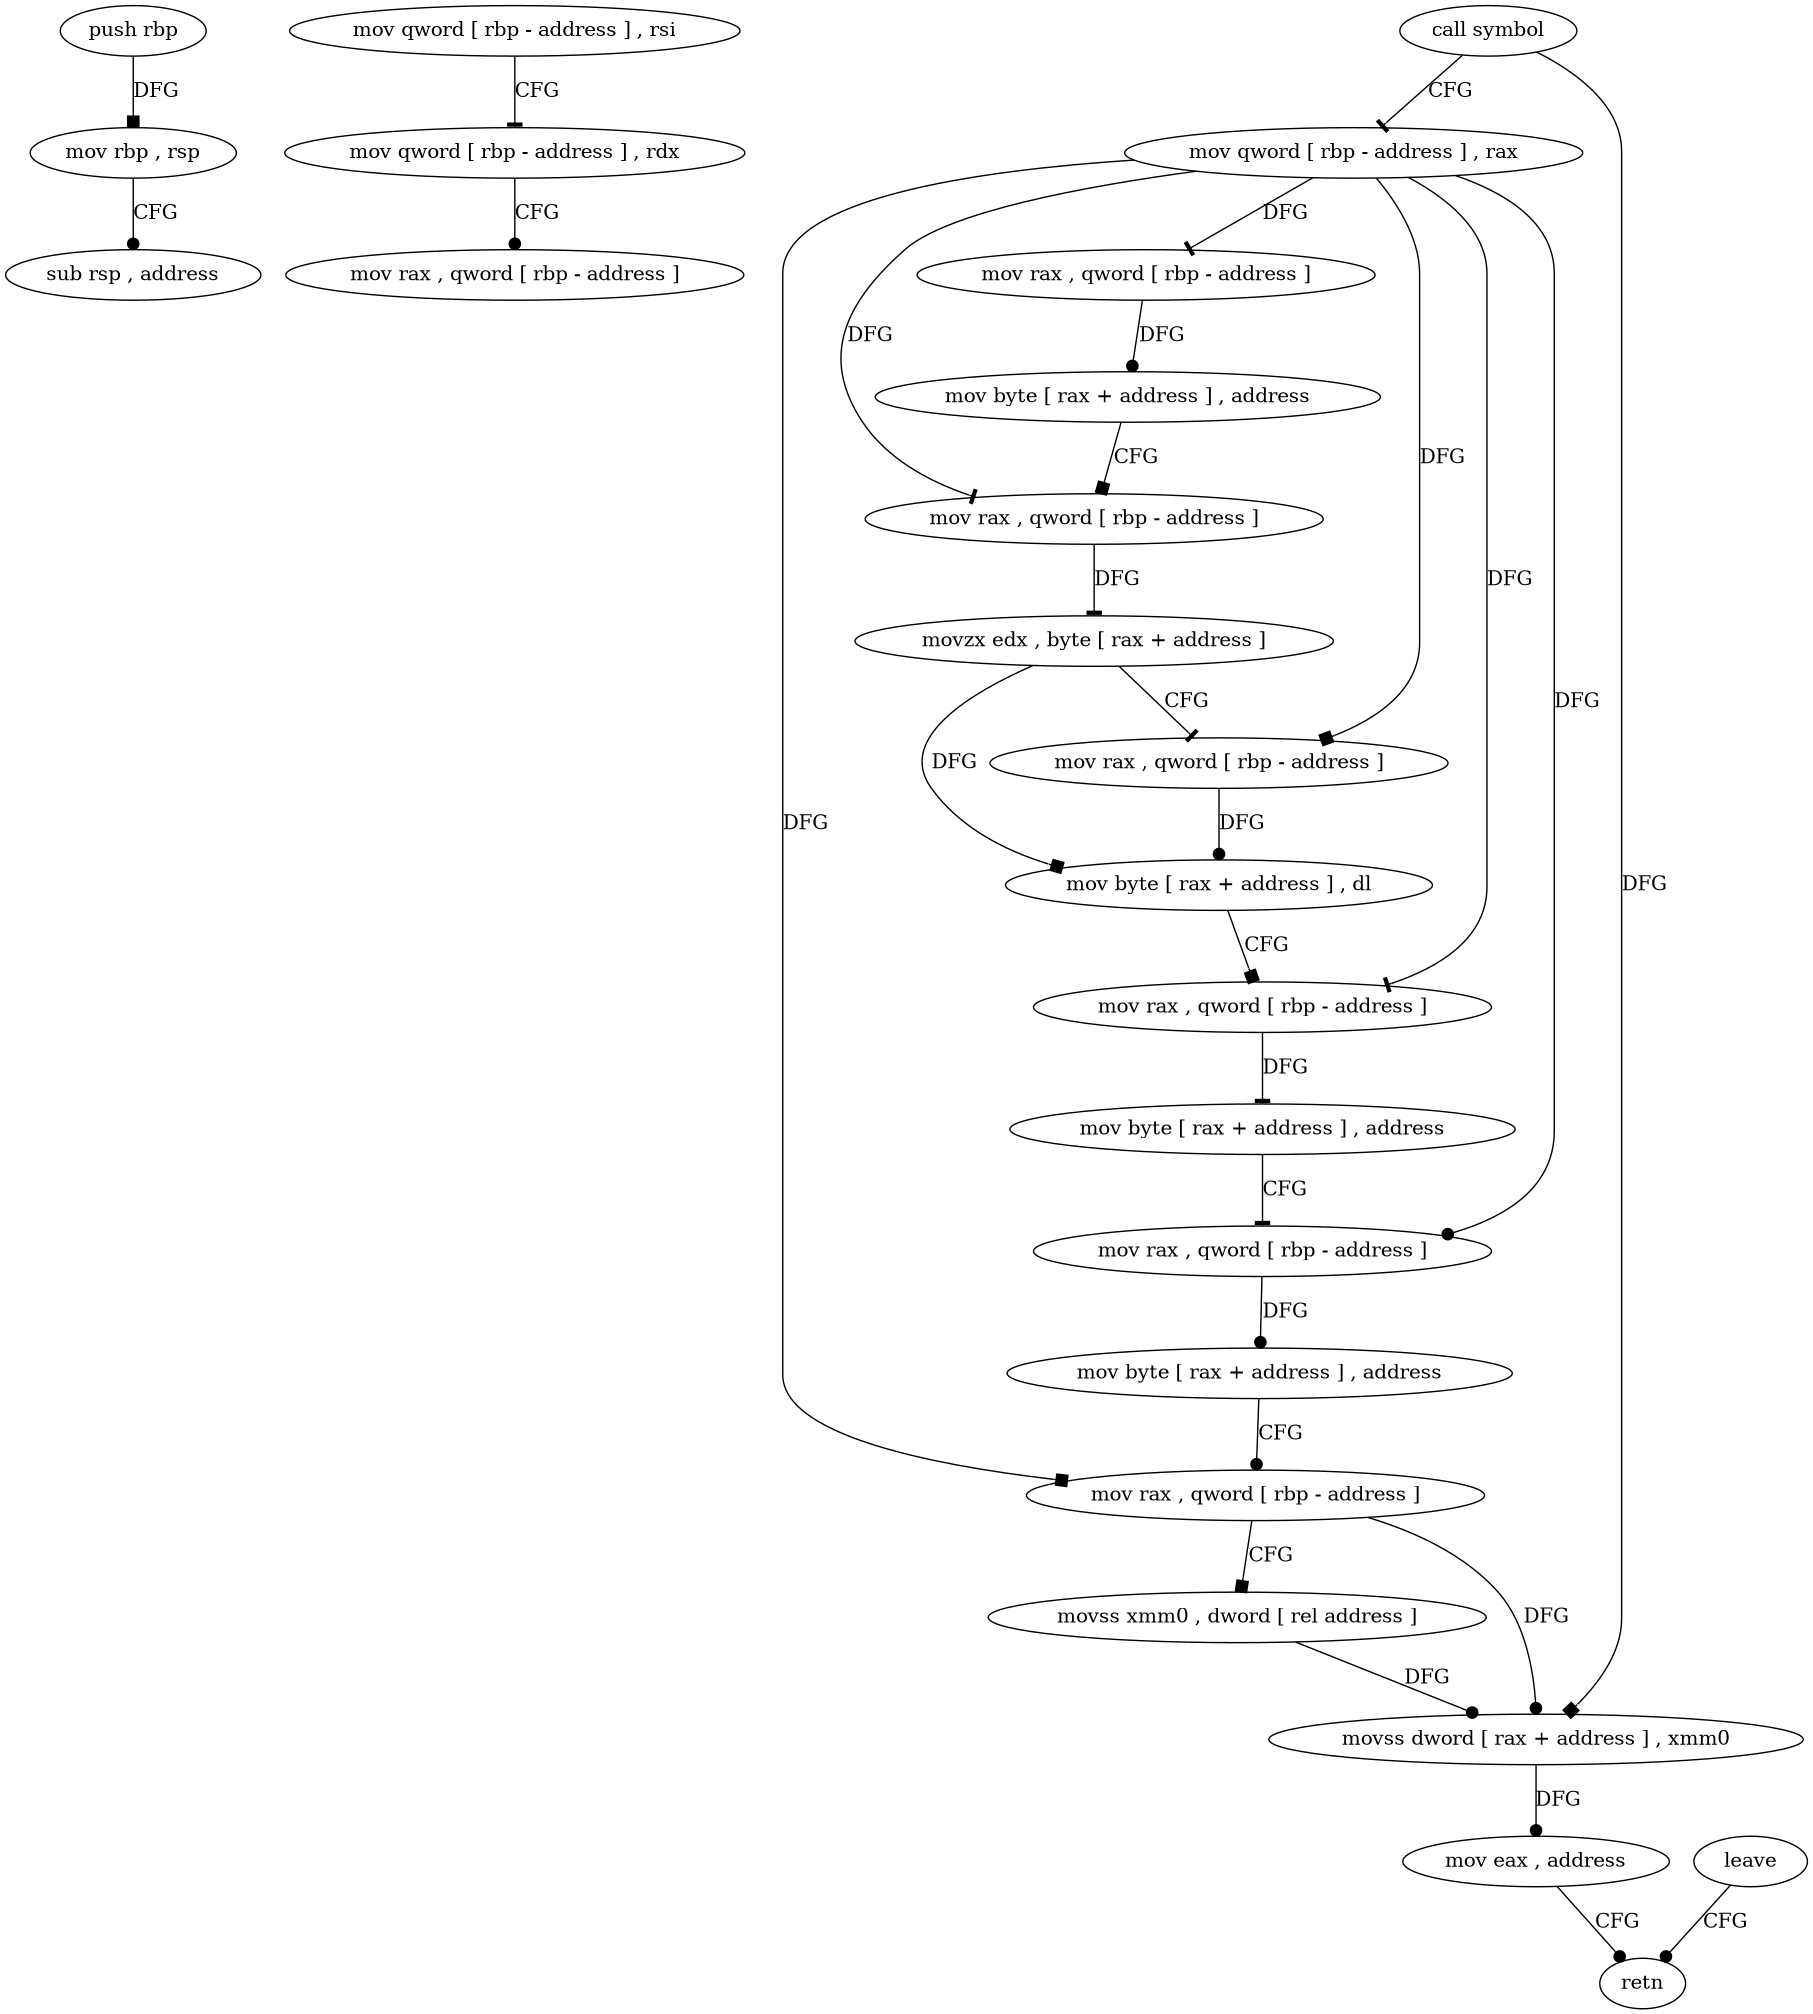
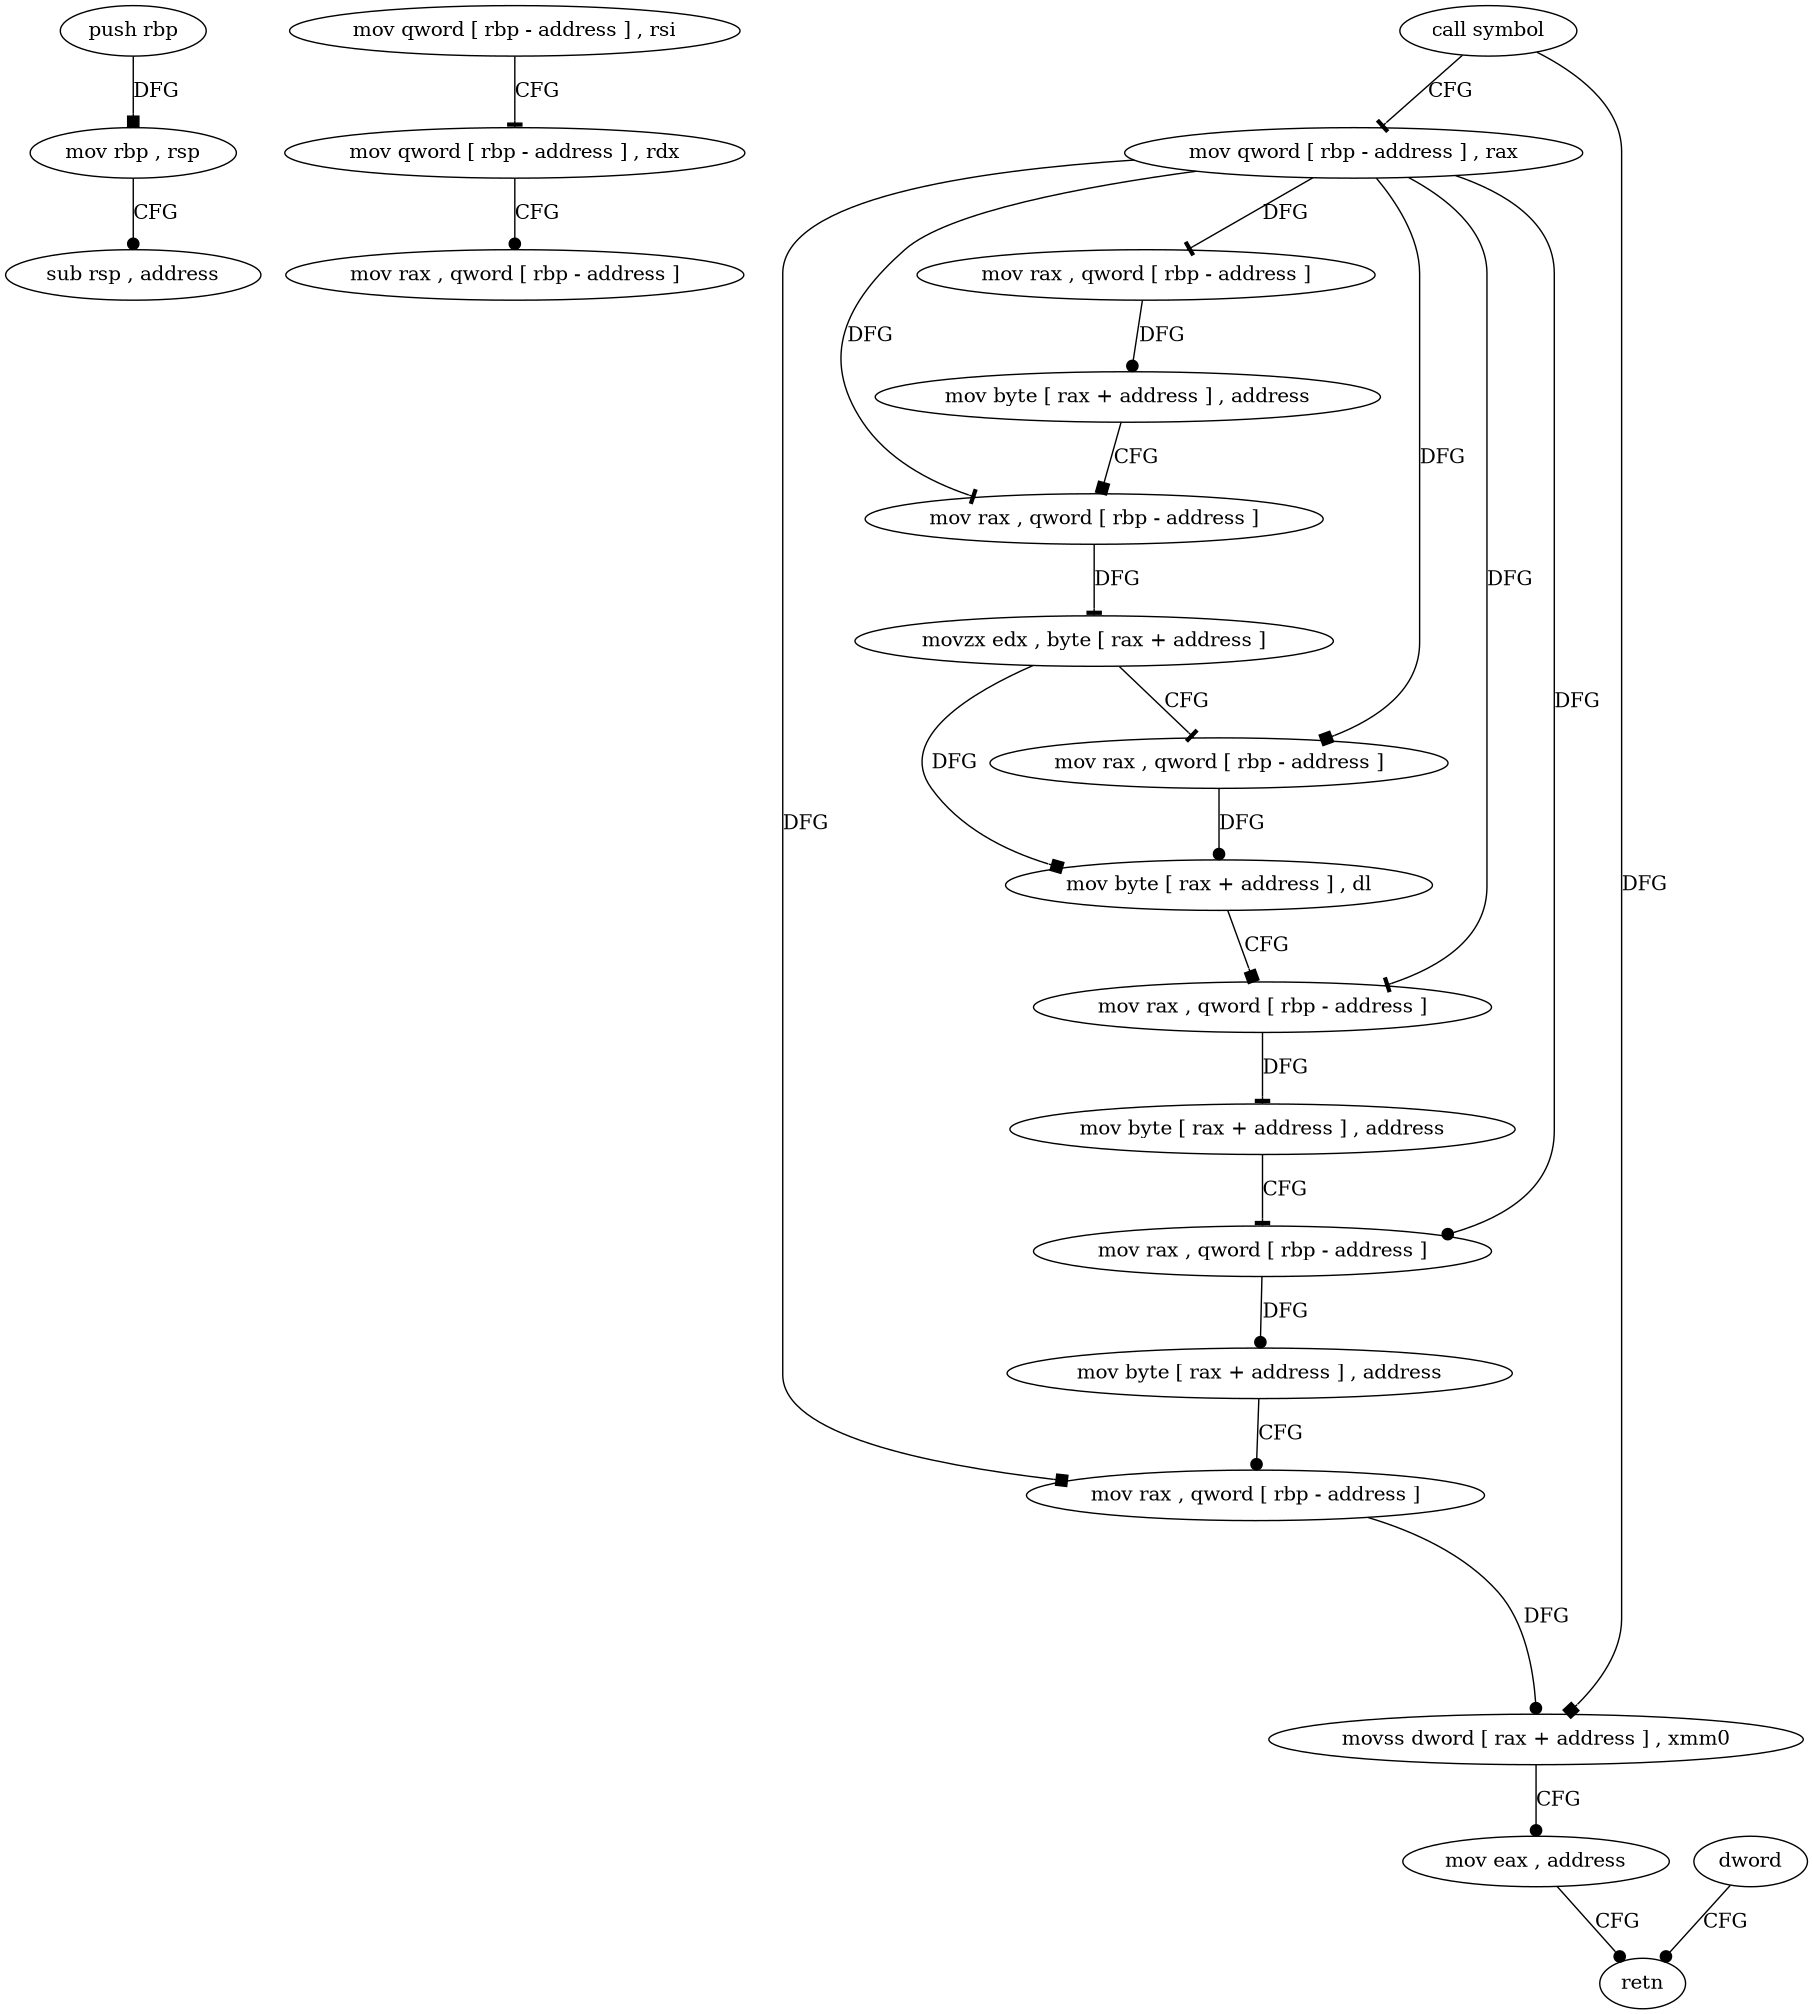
node "movss xmm0 , dword [ rel address ]": removed
edge "movss dword [ rax + address ] , xmm0" -> "mov eax , address": label "DFG" -> "CFG"
node "leave": label "leave" -> "dword"
